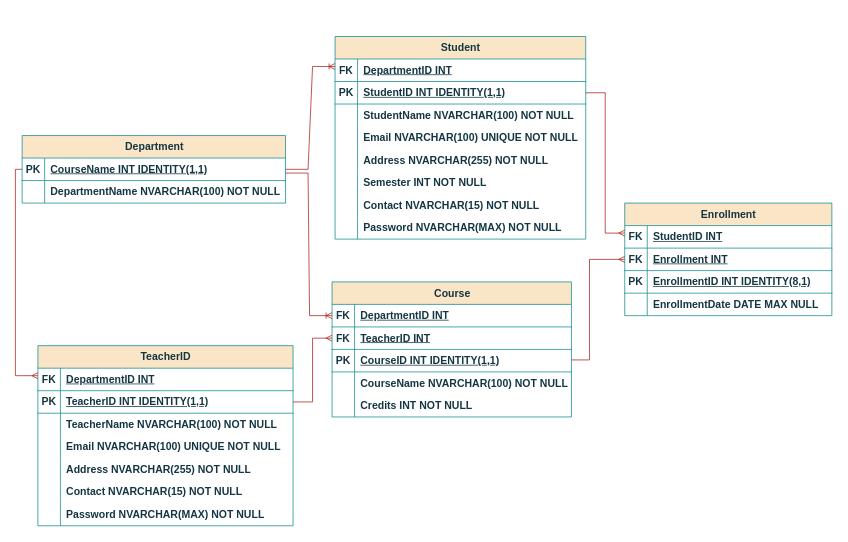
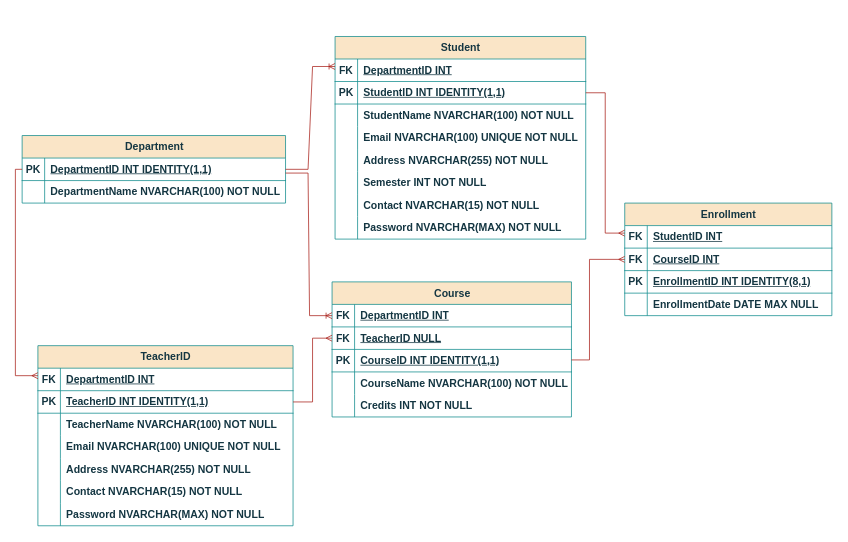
node "CourseName INT IDENTITY(1,1)": label "CourseName INT IDENTITY(1,1)" -> "DepartmentID INT IDENTITY(1,1)"
node "Enrollment INT": label "Enrollment INT" -> "CourseID INT"
node "TeacherID INT": label "TeacherID INT" -> "TeacherID NULL"
